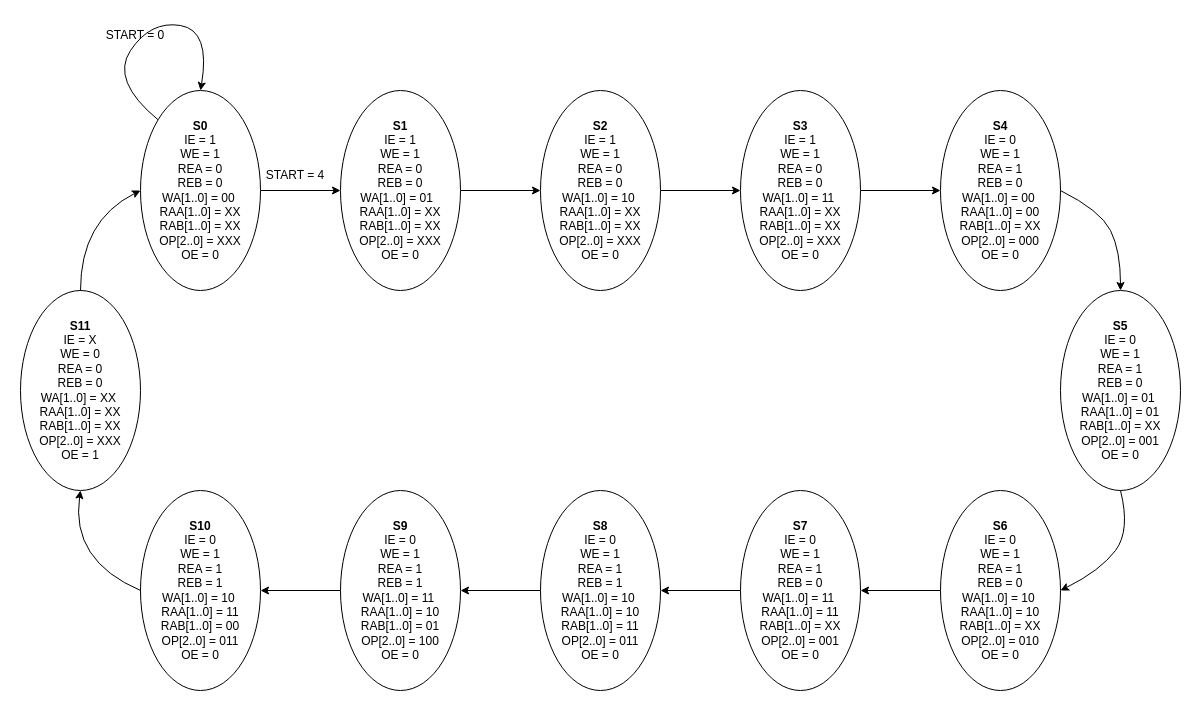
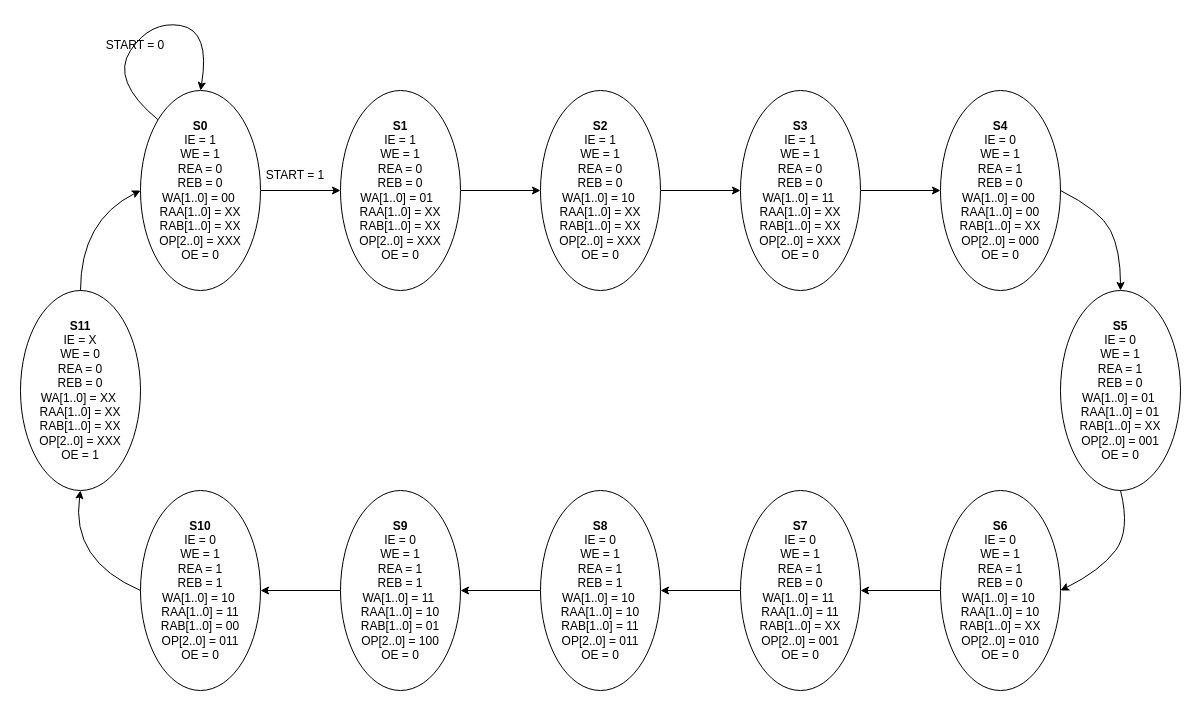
node "START = 0": moved (136, 36) -> (136, 46)
node "START = 4": label "START = 4" -> "START = 1"
